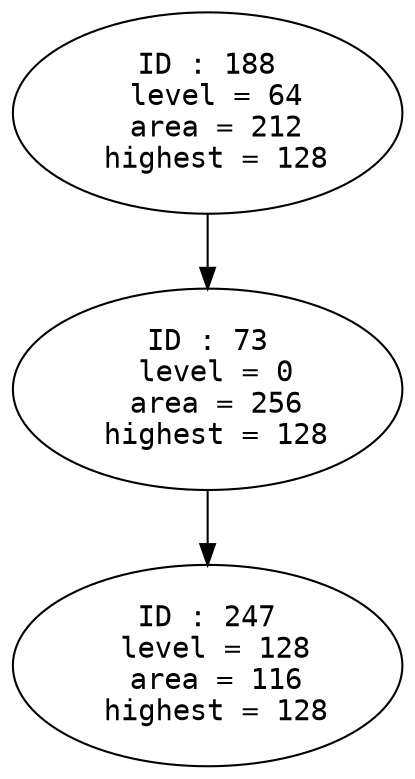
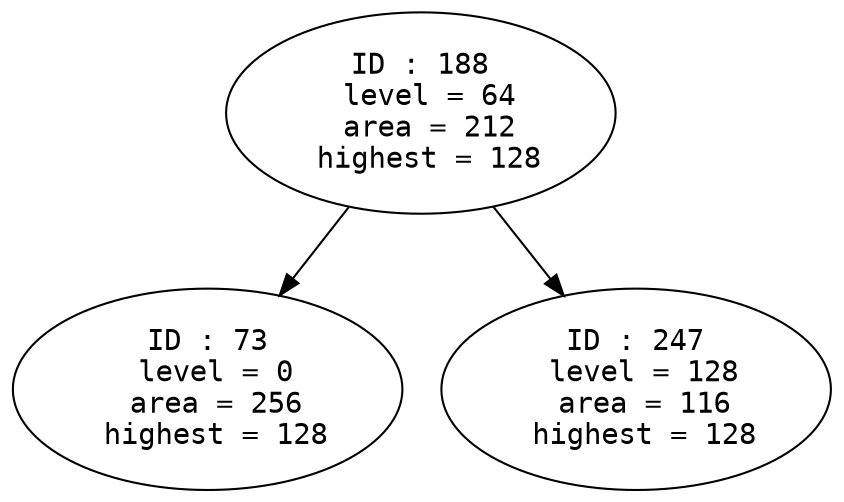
edge "ID : 73 level = 0 area = 256 highest = 128" -> "ID : 247 level = 128 area = 116 highest = 128": now "ID : 188 level = 64 area = 212 highest = 128" -> "ID : 247 level = 128 area = 116 highest = 128"
